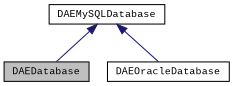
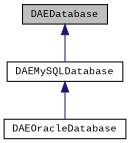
edge "DAEDatabase" -> "DAEMySQLDatabase": reversed
